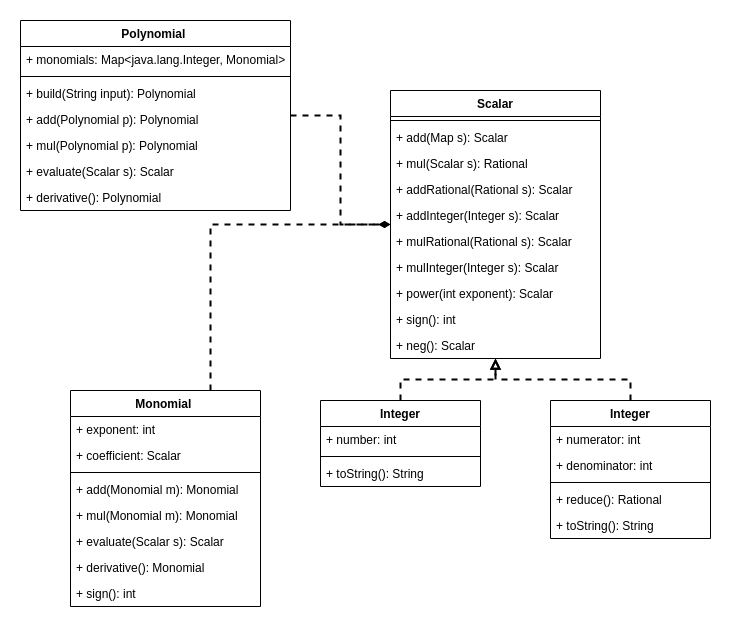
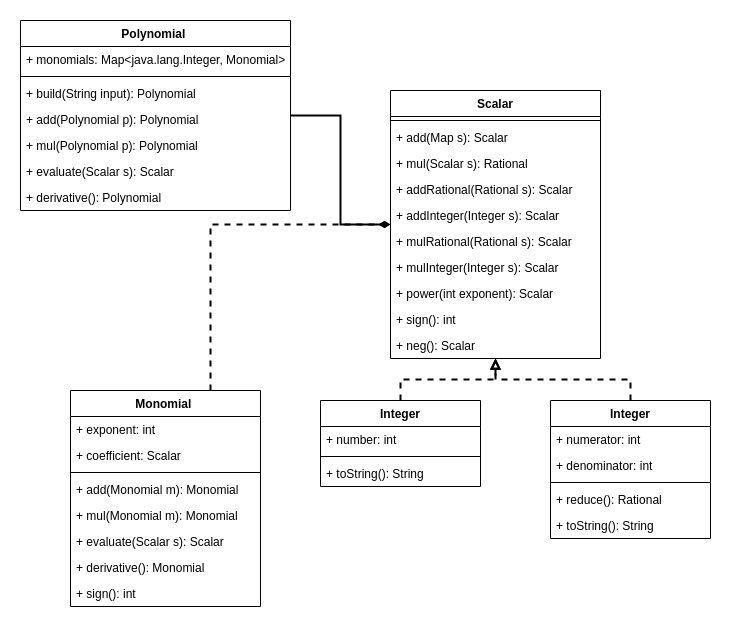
edge "Polynomial" -> "Scalar": style dashed -> solid
